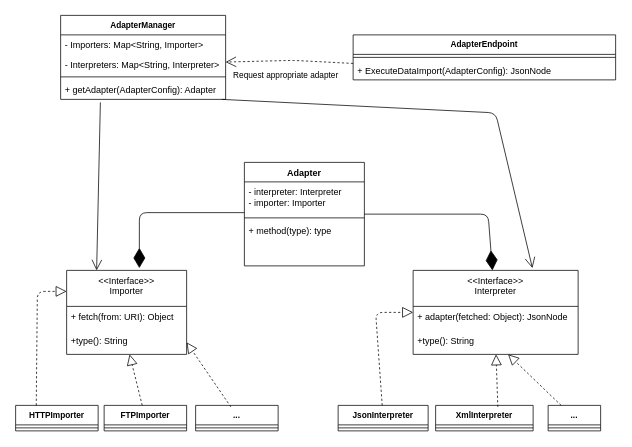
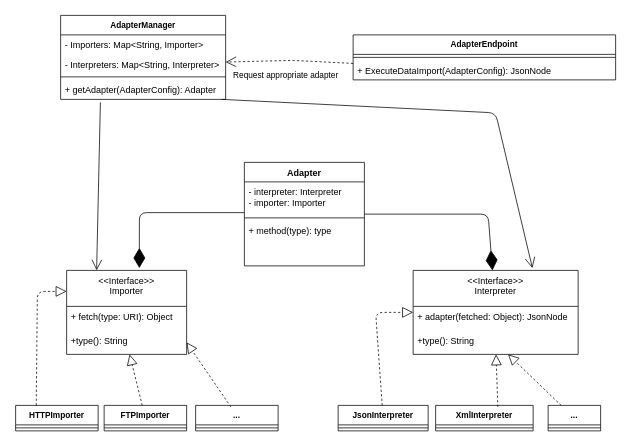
node "+ fetch(from: URI): Object": label "+ fetch(from: URI): Object" -> "+ fetch(type: URI): Object"
